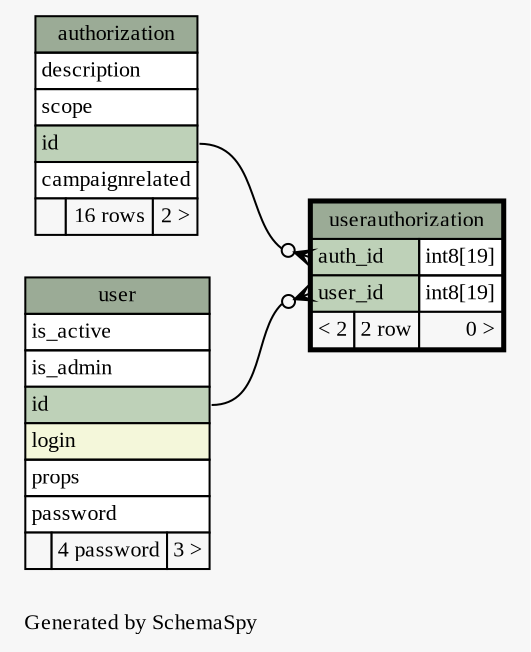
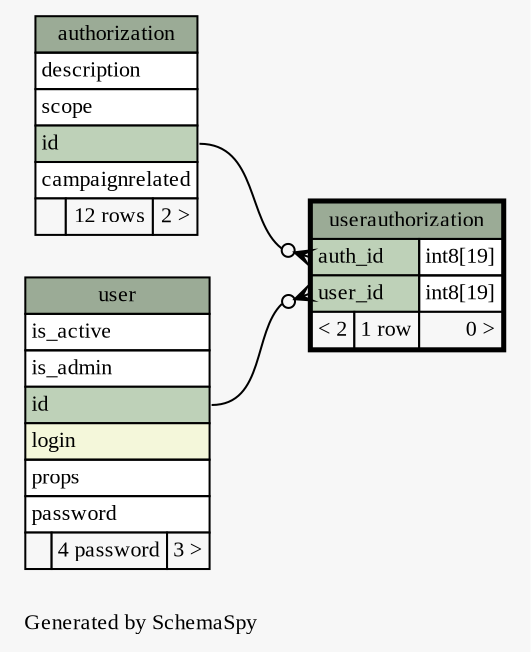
node "authorization": text "16 rows" -> "12 rows"
node "userauthorization": text "2 row" -> "1 row"
